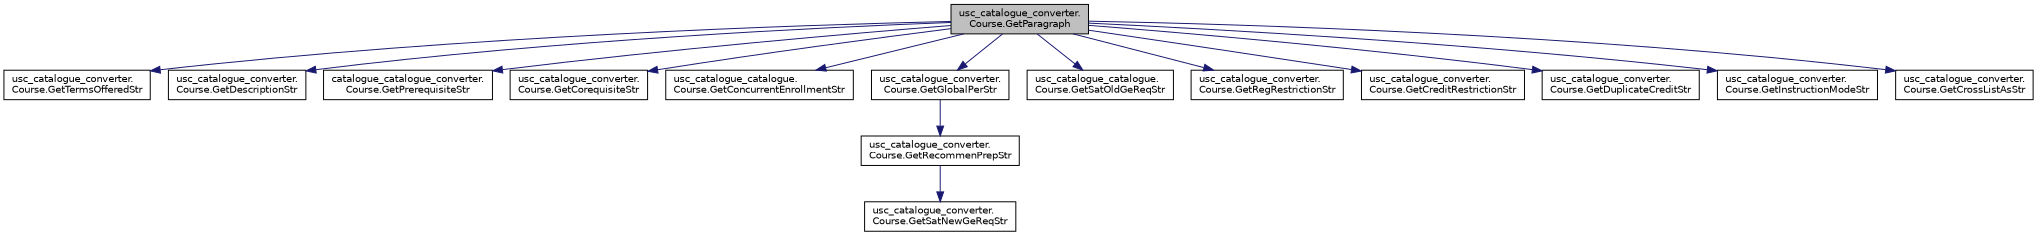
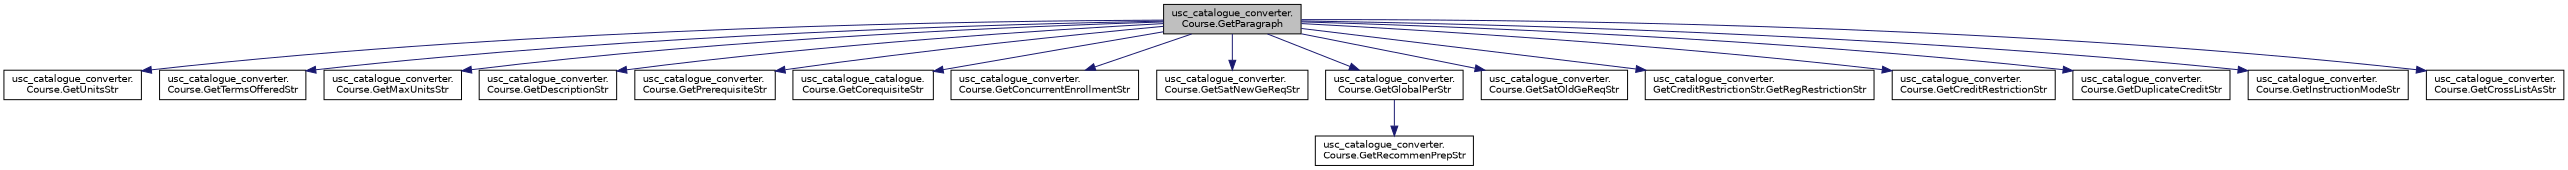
node "usc_catalogue_converter. Course.GetUnitsStr": added
node "usc_catalogue_converter. Course.GetMaxUnitsStr": added
node "catalogue_catalogue_converter. Course.GetPrerequisiteStr": label "catalogue_catalogue_converter. Course.GetPrerequisiteStr" -> "usc_catalogue_converter. Course.GetPrerequisiteStr"
node "usc_catalogue_converter. Course.GetCorequisiteStr": label "usc_catalogue_converter. Course.GetCorequisiteStr" -> "usc_catalogue_catalogue. Course.GetCorequisiteStr"
node "usc_catalogue_catalogue. Course.GetConcurrentEnrollmentStr": label "usc_catalogue_catalogue. Course.GetConcurrentEnrollmentStr" -> "usc_catalogue_converter. Course.GetConcurrentEnrollmentStr"
node "usc_catalogue_catalogue. Course.GetSatOldGeReqStr": label "usc_catalogue_catalogue. Course.GetSatOldGeReqStr" -> "usc_catalogue_converter. Course.GetSatOldGeReqStr"
node "usc_catalogue_converter. Course.GetRegRestrictionStr": label "usc_catalogue_converter. Course.GetRegRestrictionStr" -> "usc_catalogue_converter. GetCreditRestrictionStr.GetRegRestrictionStr"
edge "usc_catalogue_converter. Course.GetRecommenPrepStr" -> "usc_catalogue_converter. Course.GetSatNewGeReqStr": now "usc_catalogue_converter. Course.GetParagraph" -> "usc_catalogue_converter. Course.GetSatNewGeReqStr"
